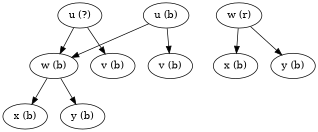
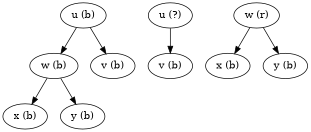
edge "u (?)" -> "w (b)": removed
